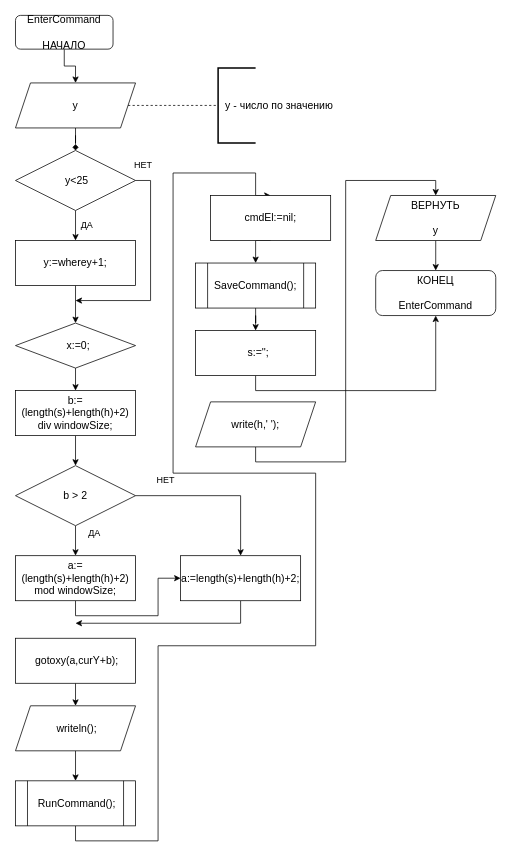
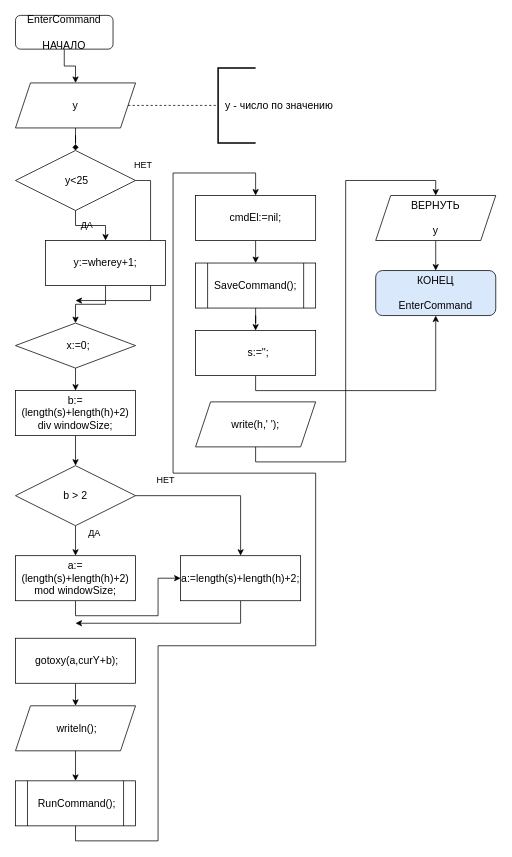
node "cmdEl:=nil;": moved (270, 218) -> (255, 218)
node "y:=wherey+1;": moved (75, 263) -> (105, 263)
node "КОНЕЦ EnterCommand": fillcolor #ffffff -> #dae8fc
